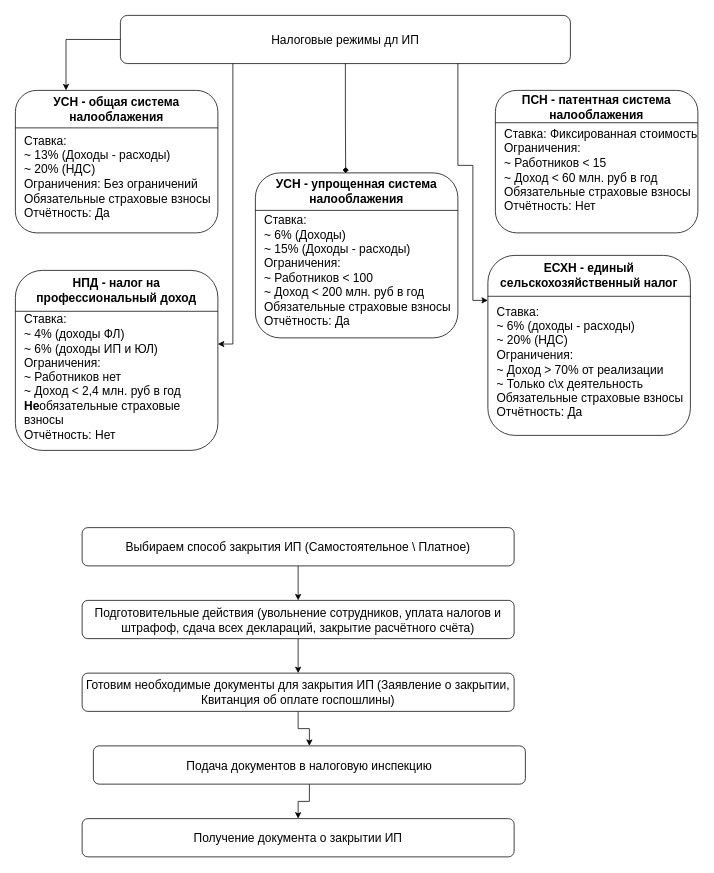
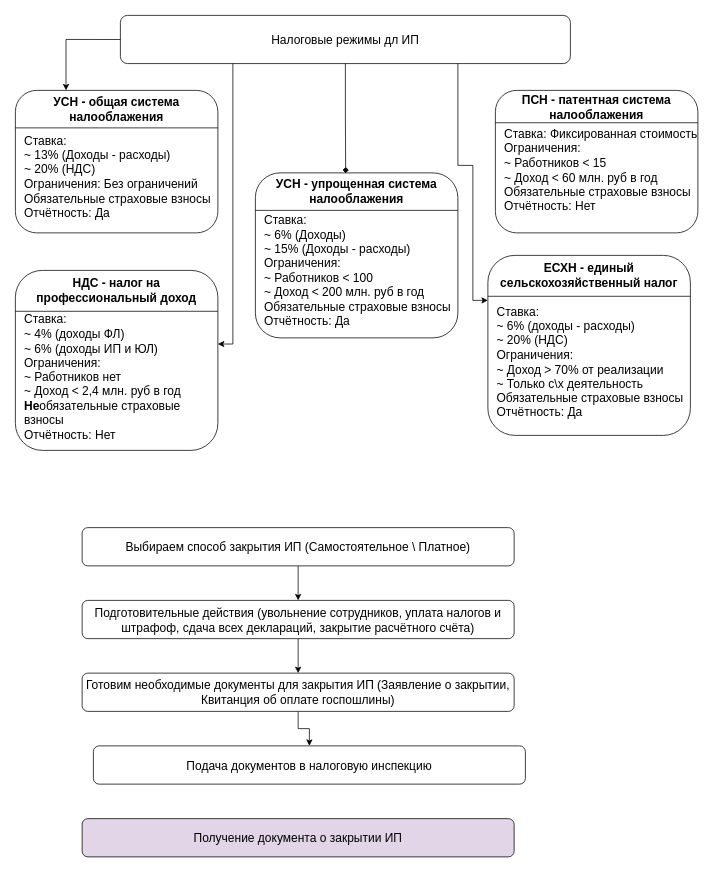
node "НПД - налог на профессиональный доход": label "НПД - налог на профессиональный доход" -> "НДС - налог на профессиональный доход"
edge "Подача документов в налоговую инспекцию" -> "Получение документа о закрытии ИП": removed
node "Получение документа о закрытии ИП": fillcolor #ffffff -> #e1d5e7
